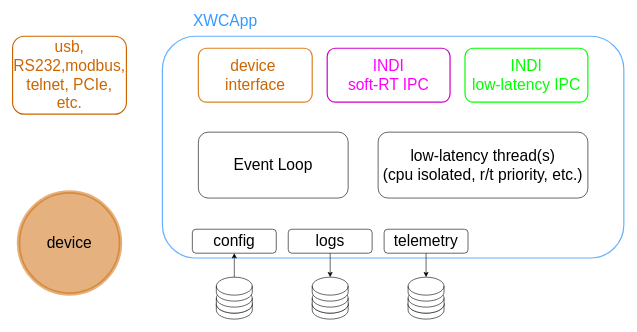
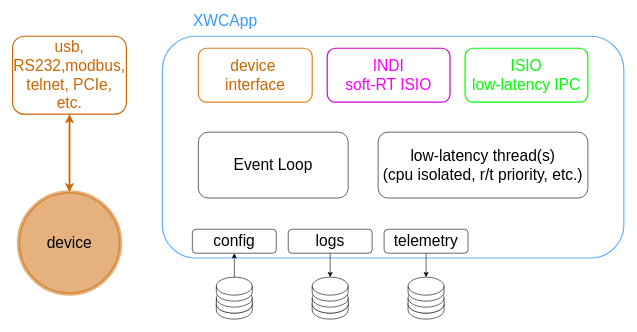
node "INDI soft-RT IPC": label "INDI soft-RT IPC" -> "INDI soft-RT ISIO"
node "INDI low-latency IPC": label "INDI low-latency IPC" -> "ISIO low-latency IPC"
edge "usb, RS232,modbus, telnet, PCIe, etc." -- "device": added
